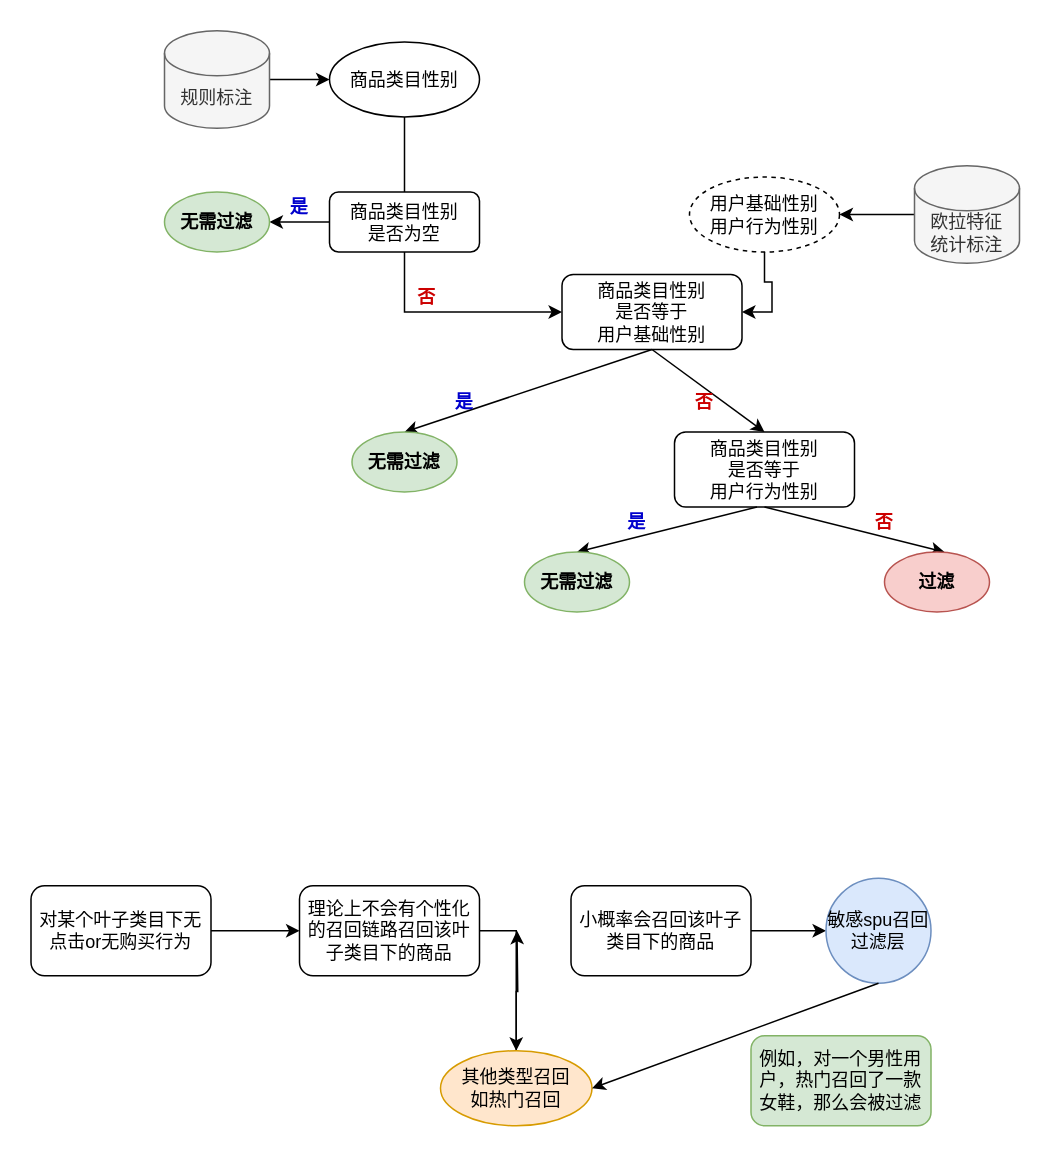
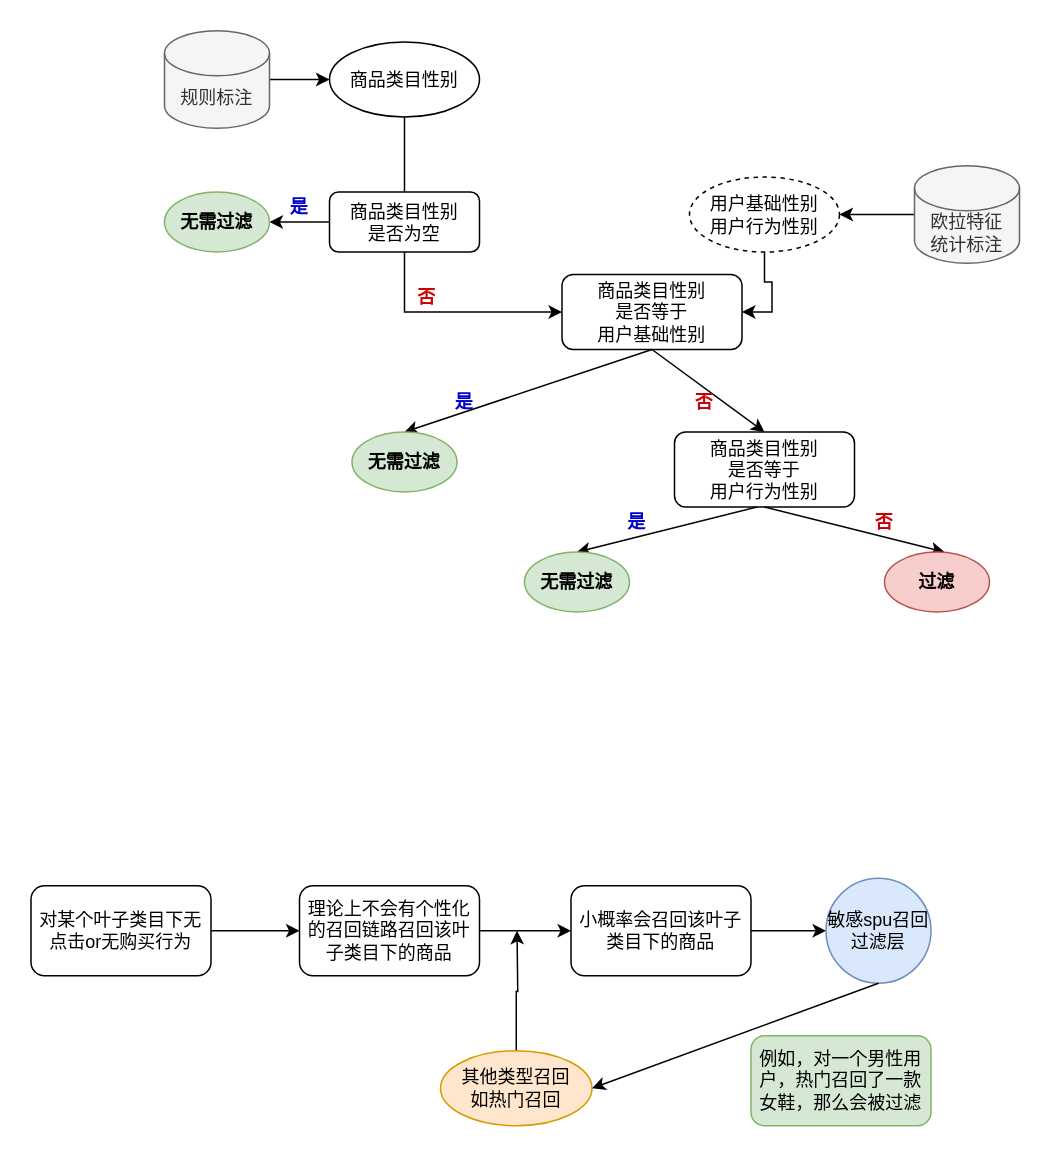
edge "理论上不会有个性化的召回链路召回该叶子类目下的商品" -> "其他类型召回 如热门召回": now "理论上不会有个性化的召回链路召回该叶子类目下的商品" -> "小概率会召回该叶子类目下的商品"
